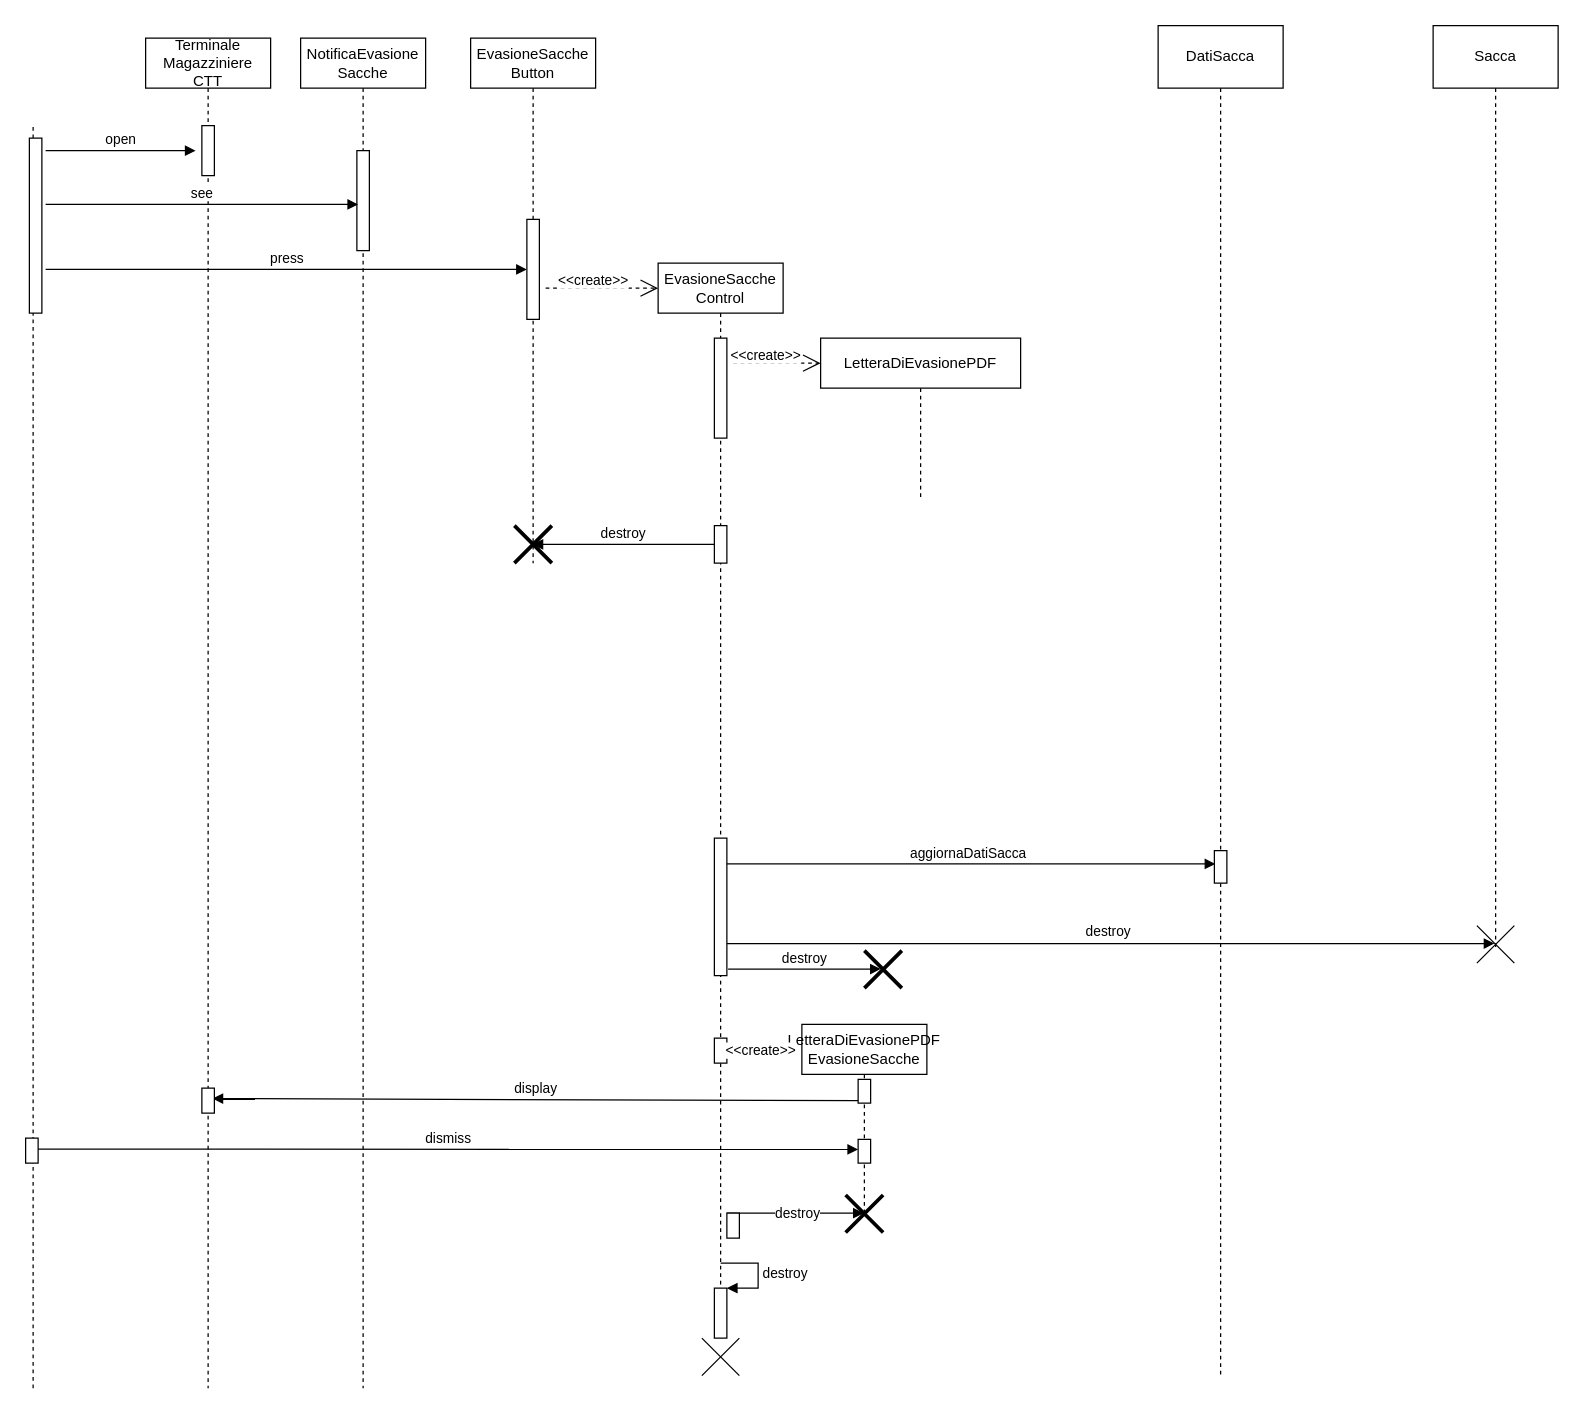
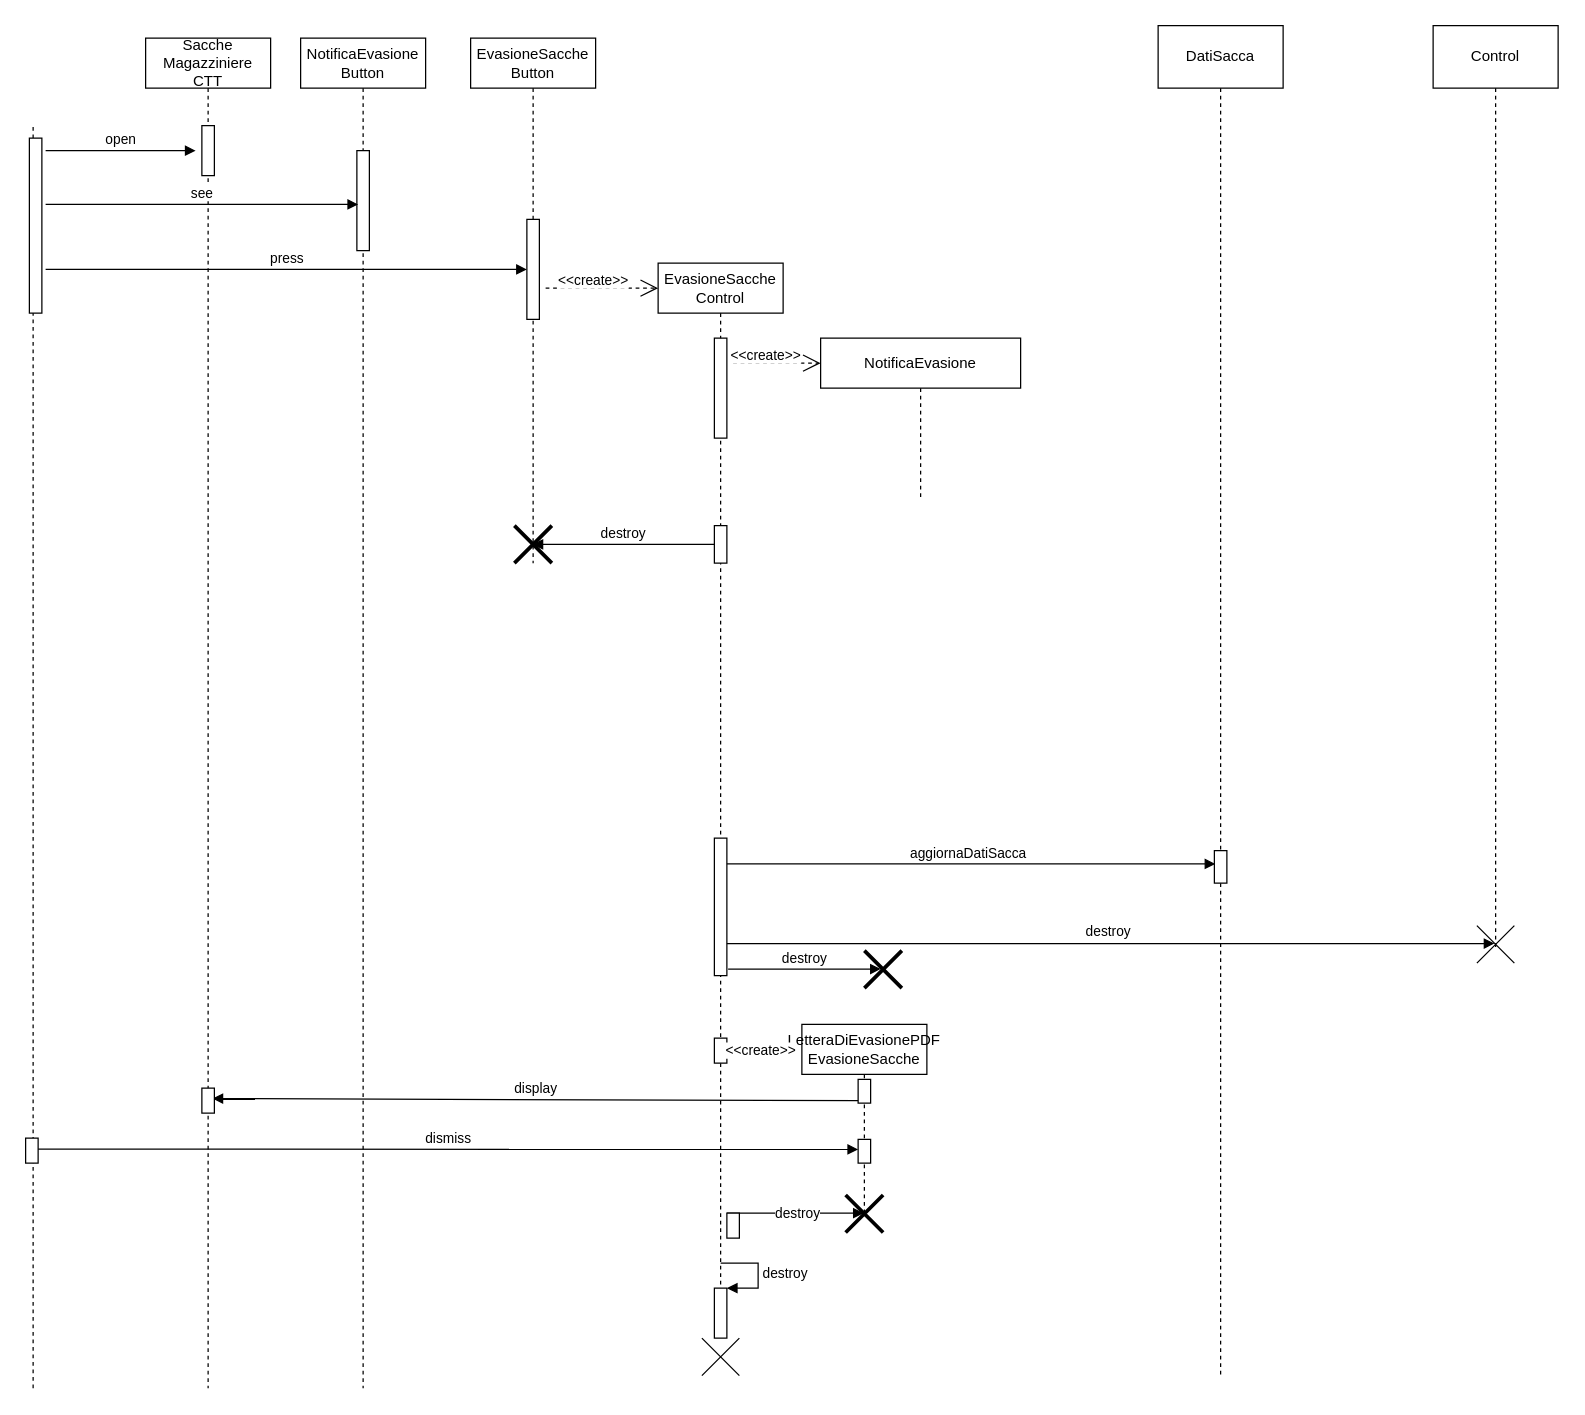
node "Sacca": label "Sacca" -> "Control"
node "Terminale Magazziniere CTT": label "Terminale Magazziniere CTT" -> "Sacche Magazziniere CTT"
node "NotificaEvasione Sacche": label "NotificaEvasione Sacche" -> "NotificaEvasione Button"
node "LetteraDiEvasionePDF": label "LetteraDiEvasionePDF" -> "NotificaEvasione"
